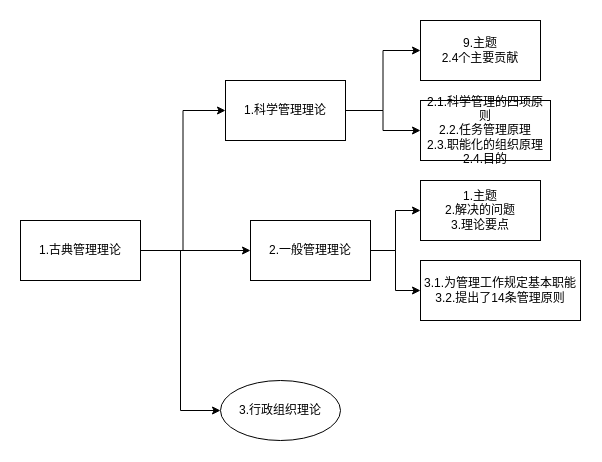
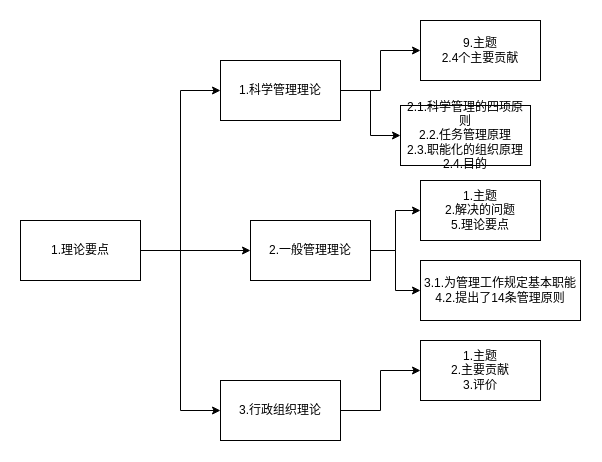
node "1.科学管理理论": moved (286, 111) -> (281, 91)
node "2.1.科学管理的四项原则 2.2.任务管理原理 2.3.职能化的组织原理 2.4.目的": moved (486, 131) -> (466, 136)
node "1.主题 2.解决的问题 3.理论要点": label "1.主题 2.解决的问题 3.理论要点" -> "1.主题 2.解决的问题 5.理论要点"
node "1.古典管理理论": label "1.古典管理理论" -> "1.理论要点"
node "3.1.为管理工作规定基本职能 3.2.提出了14条管理原则": label "3.1.为管理工作规定基本职能 3.2.提出了14条管理原则" -> "3.1.为管理工作规定基本职能 4.2.提出了14条管理原则"
node "1.主题 2.主要贡献 3.评价": added
edge "3.行政组织理论" -> "1.主题 2.主要贡献 3.评价": added
node "3.行政组织理论": shape ellipse -> rectangle
